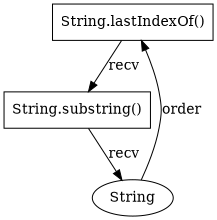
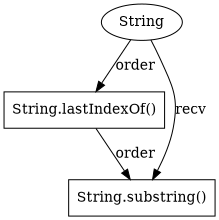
edge "String.lastIndexOf()" -> "String.substring()": label "recv" -> "order"
edge "String.substring()" -> "String": reversed
